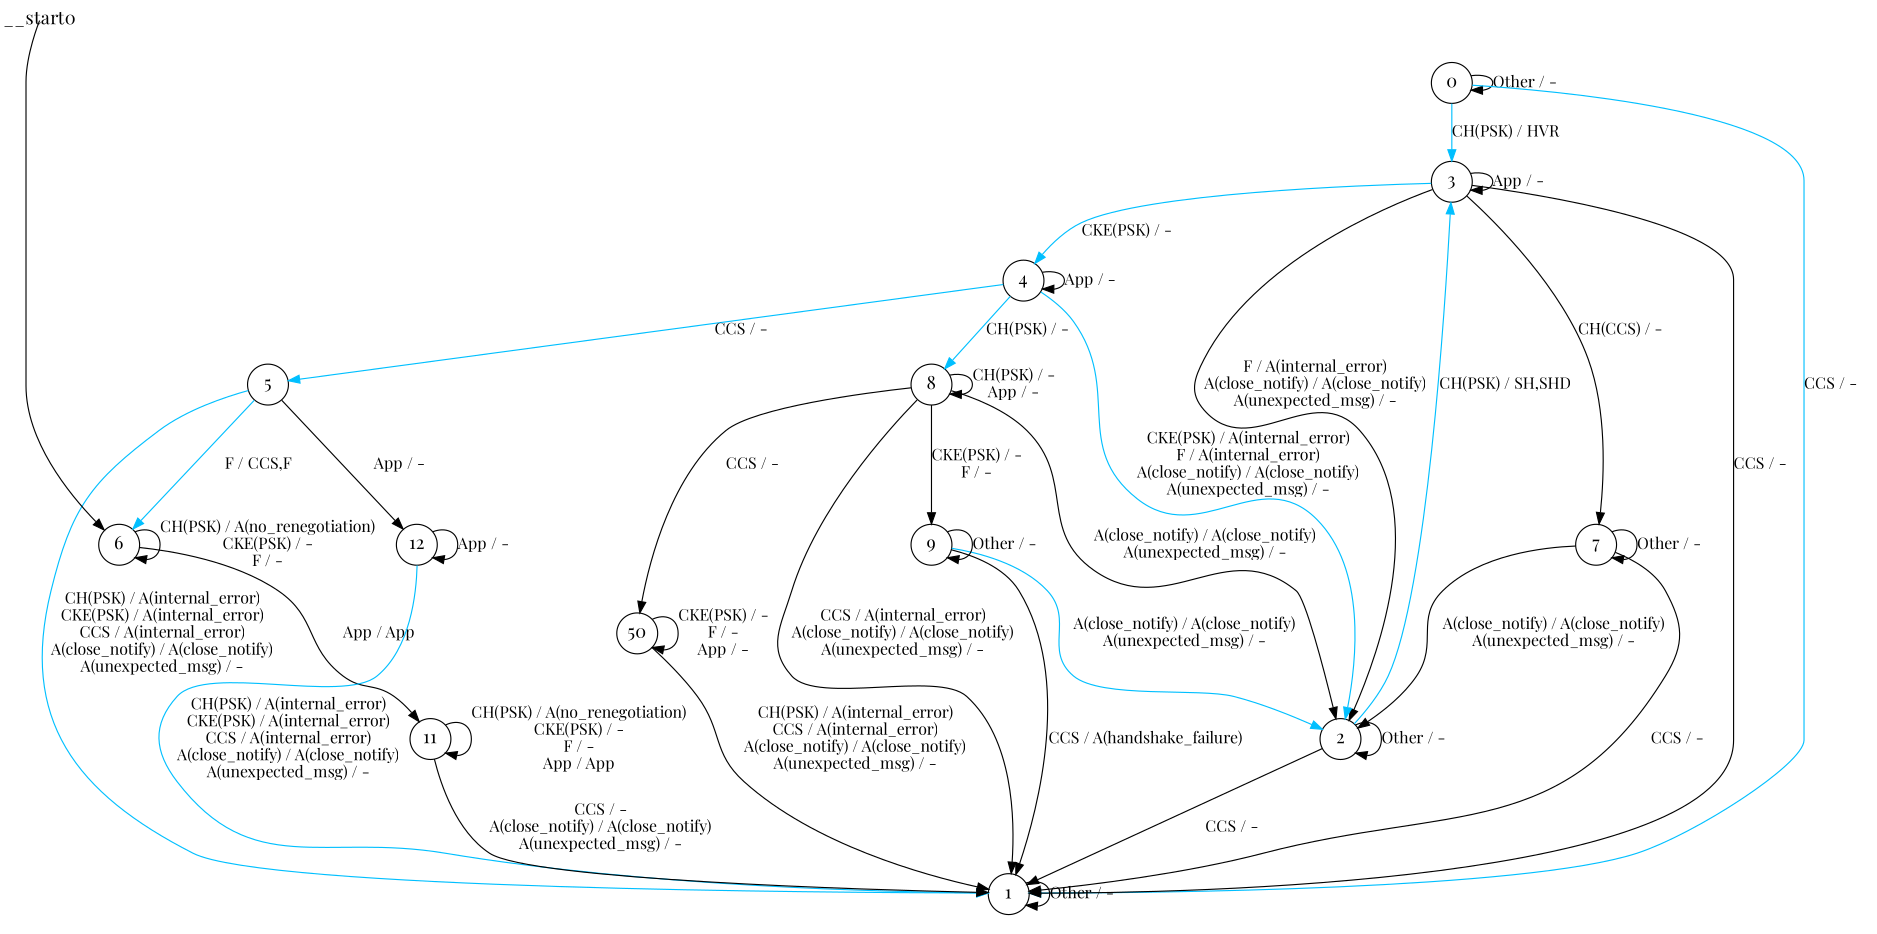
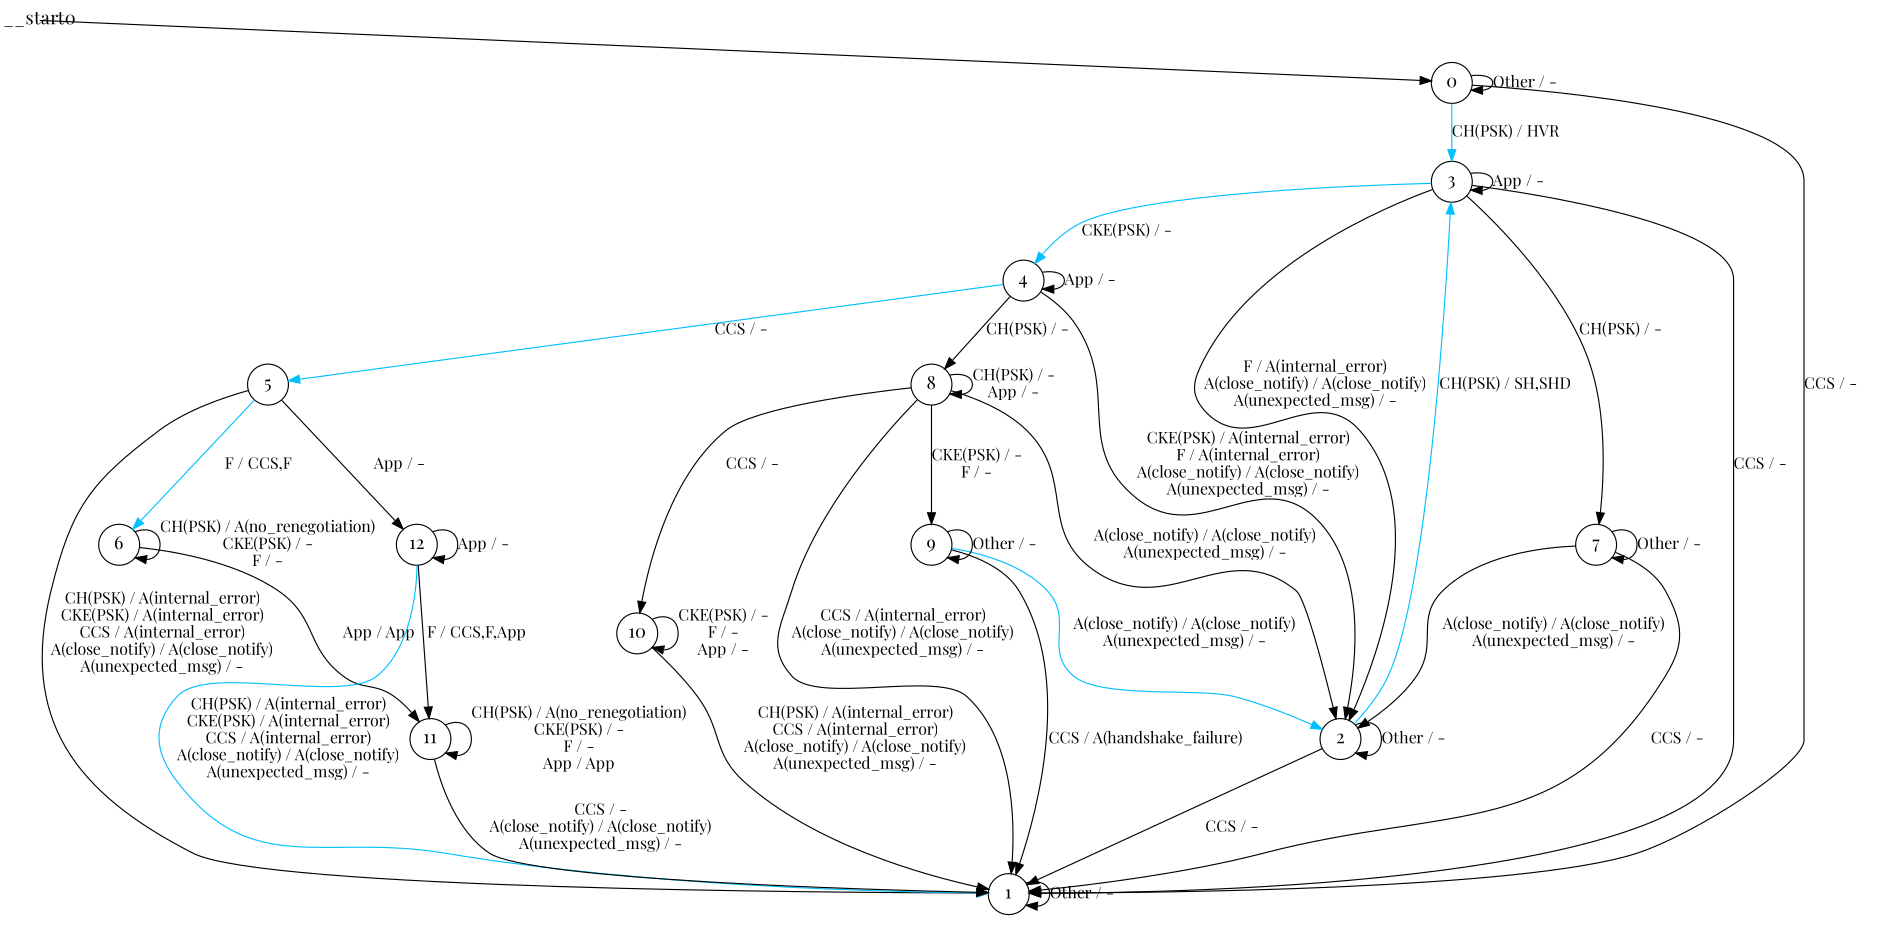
edge "__start0" -> "6": now "__start0" -> "0"
edge "4" -> "8": color deepskyblue -> black
edge "3" -> "7": label "CH(CCS) / -" -> "CH(PSK) / -"
edge "4" -> "2": color deepskyblue -> black
node "50": label "50" -> "10"
edge "12" -> "11": added, label "F / CCS,F,App"
edge "0" -> "1": color deepskyblue -> black
edge "5" -> "1": color deepskyblue -> black
